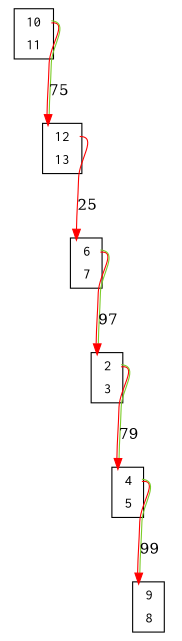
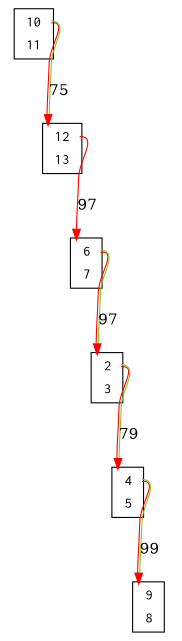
edge "12" -> "6": label "25" -> "97"
